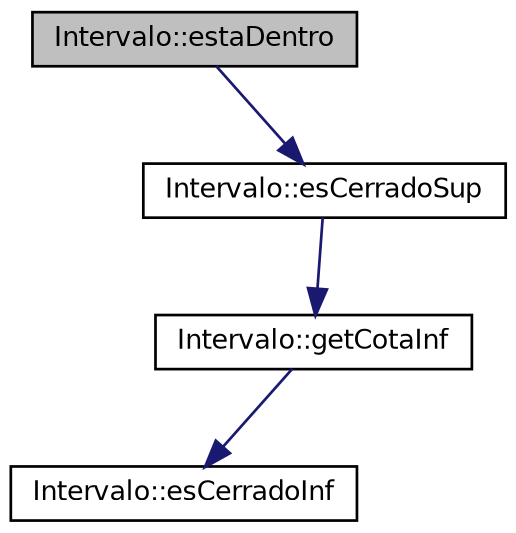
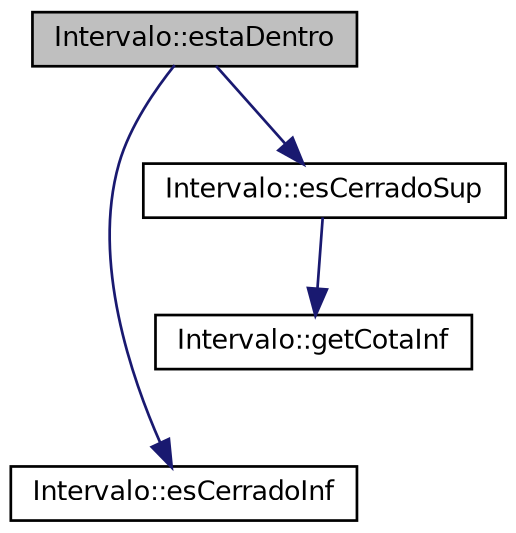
edge "Intervalo::getCotaInf" -> "Intervalo::esCerradoInf": now "Intervalo::estaDentro" -> "Intervalo::esCerradoInf"
